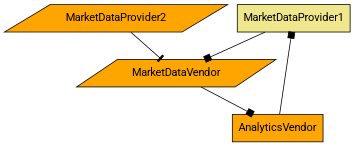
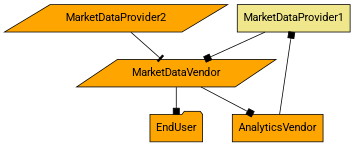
node "EndUser": added
